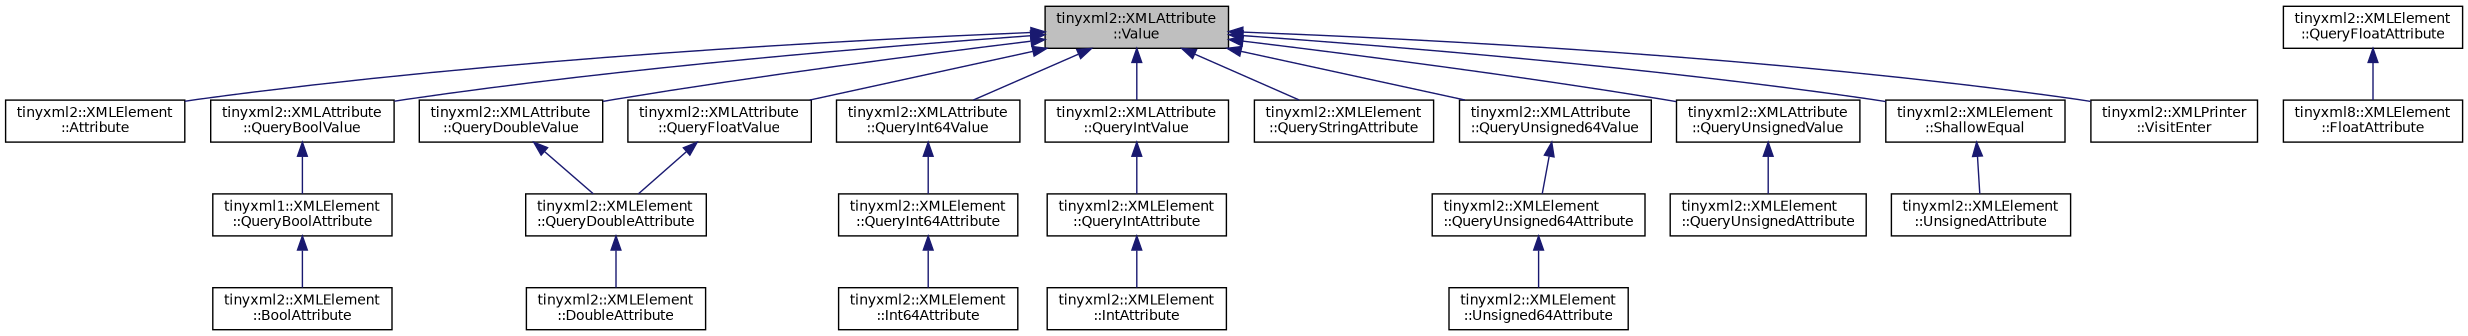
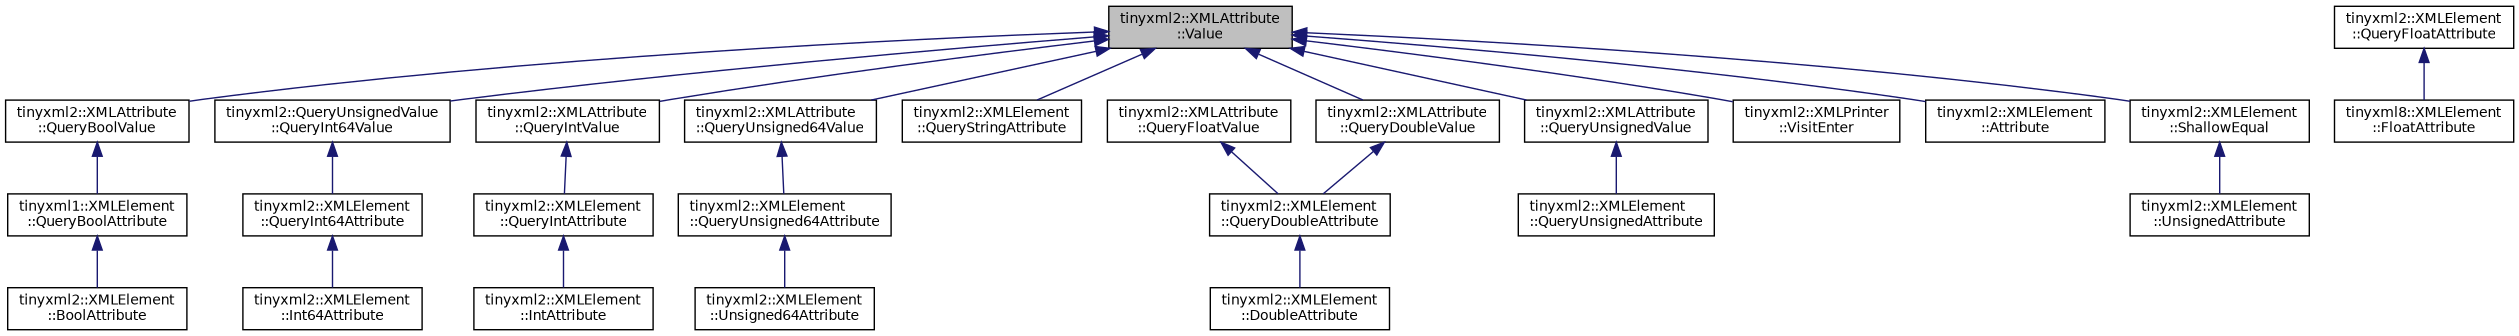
edge "tinyxml2::XMLAttribute ::QueryFloatValue" -> "tinyxml2::XMLAttribute ::Value": removed
node "tinyxml2::XMLAttribute ::QueryInt64Value": label "tinyxml2::XMLAttribute ::QueryInt64Value" -> "tinyxml2::QueryUnsignedValue ::QueryInt64Value"
